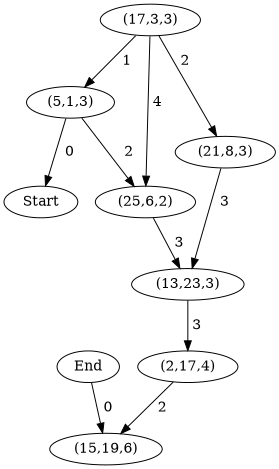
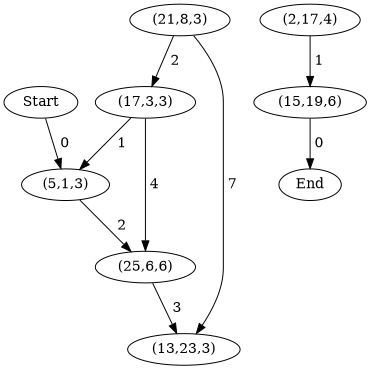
edge "(17,3,3)" -> "(21,8,3)": reversed
edge "(5,1,3)" -> "Start": reversed
node "(25,6,2)": label "(25,6,2)" -> "(25,6,6)"
edge "(21,8,3)" -> "(13,23,3)": label " 3" -> " 7"
edge "(13,23,3)" -> "(2,17,4)": removed, label "3"
edge "End" -> "(15,19,6)": reversed
edge "(2,17,4)" -> "(15,19,6)": label " 2" -> " 1"
